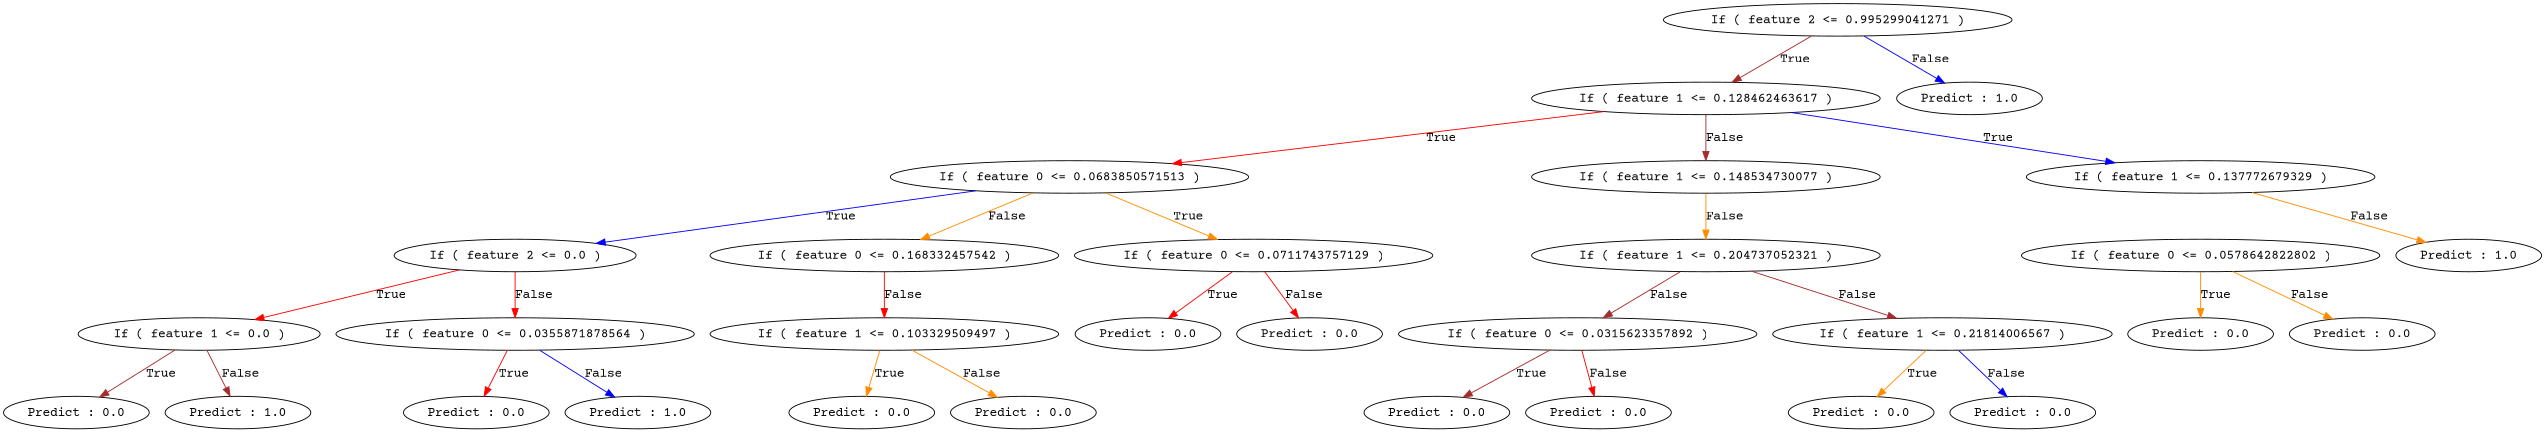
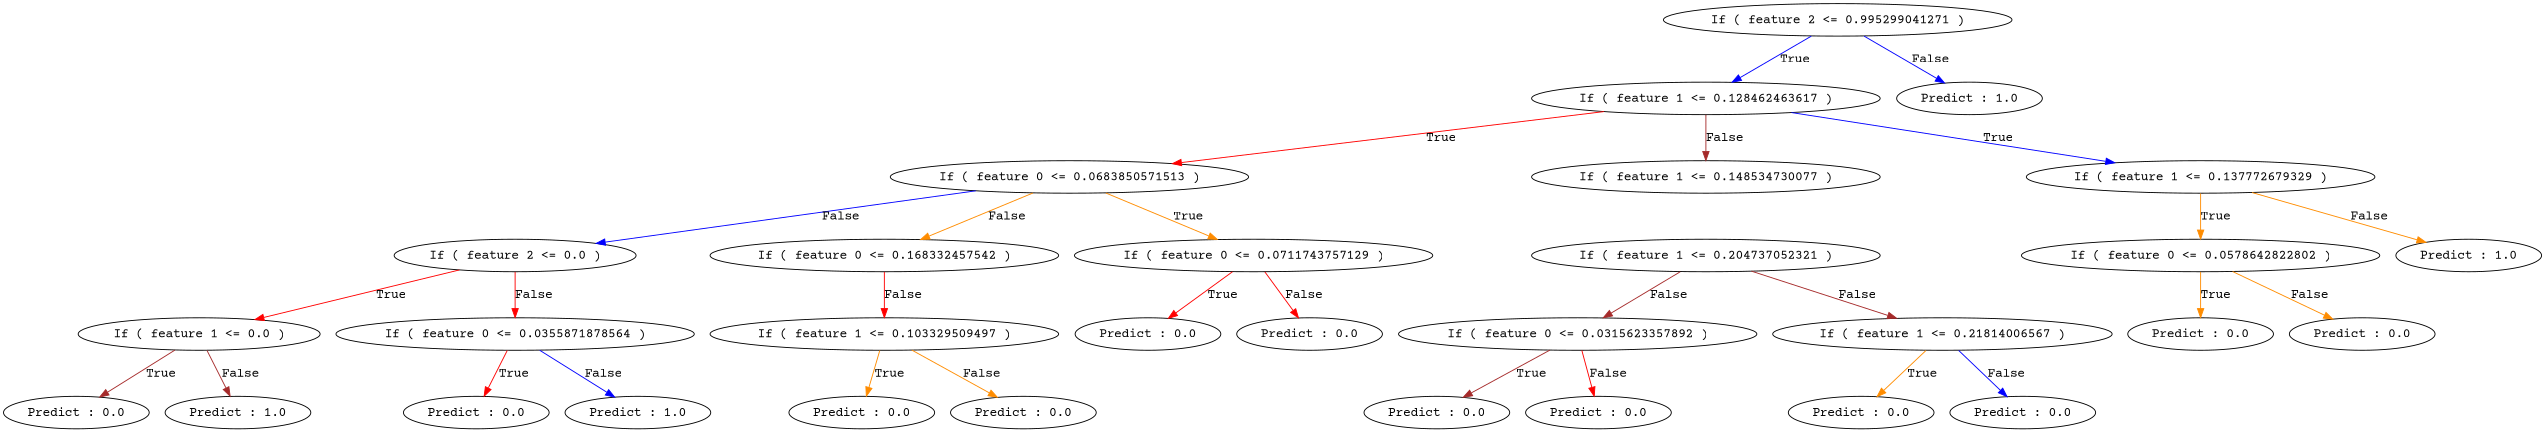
edge "If ( feature 2 <= 0.995299041271 )" -> "If ( feature 1 <= 0.128462463617 )": color brown -> blue
edge "If ( feature 1 <= 0.148534730077 )" -> "If ( feature 1 <= 0.204737052321 )": removed, label "False"
edge "If ( feature 1 <= 0.137772679329 )" -> "If ( feature 0 <= 0.0578642822802 )": added, label "True"
edge "If ( feature 0 <= 0.0683850571513 )" -> "If ( feature 2 <= 0.0 )": label "True" -> "False"
